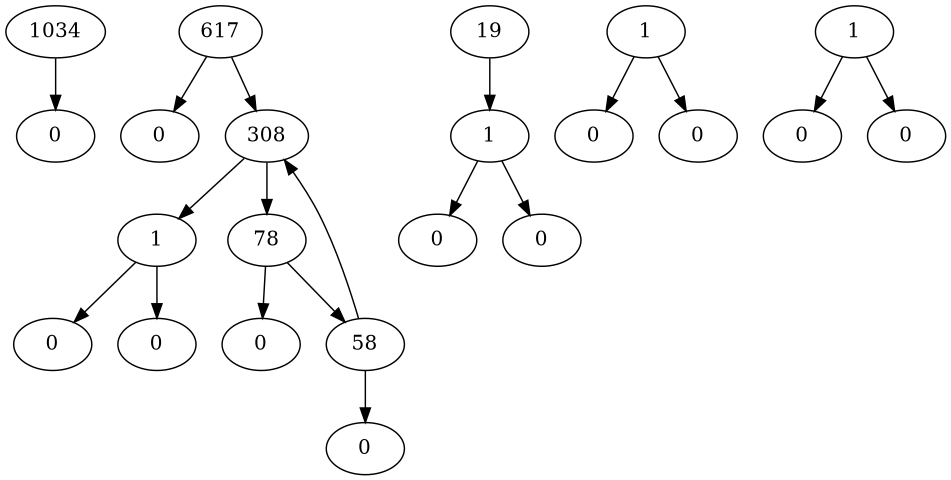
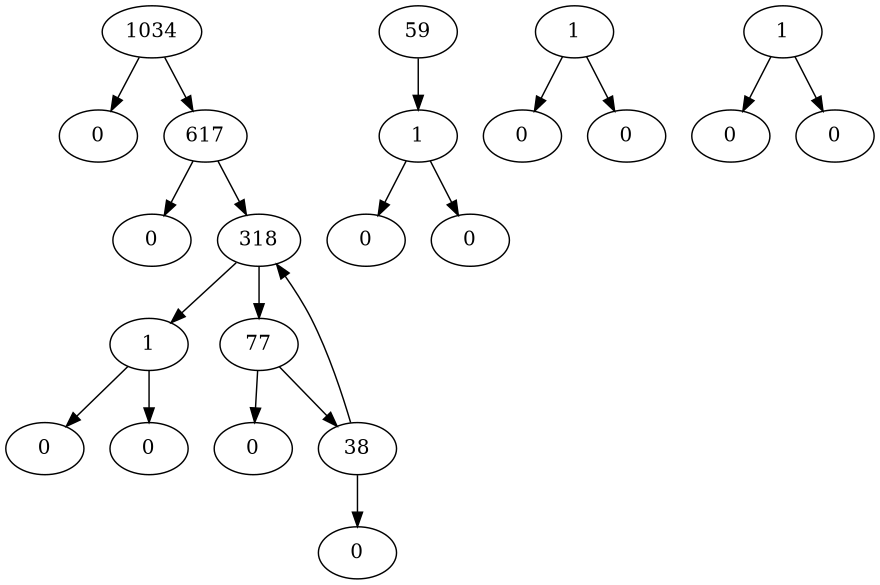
node "19": label "19" -> "59"
edge "1034" -> "617": added
node "308": label "308" -> "318"
node "78": label "78" -> "77"
node "58": label "58" -> "38"
